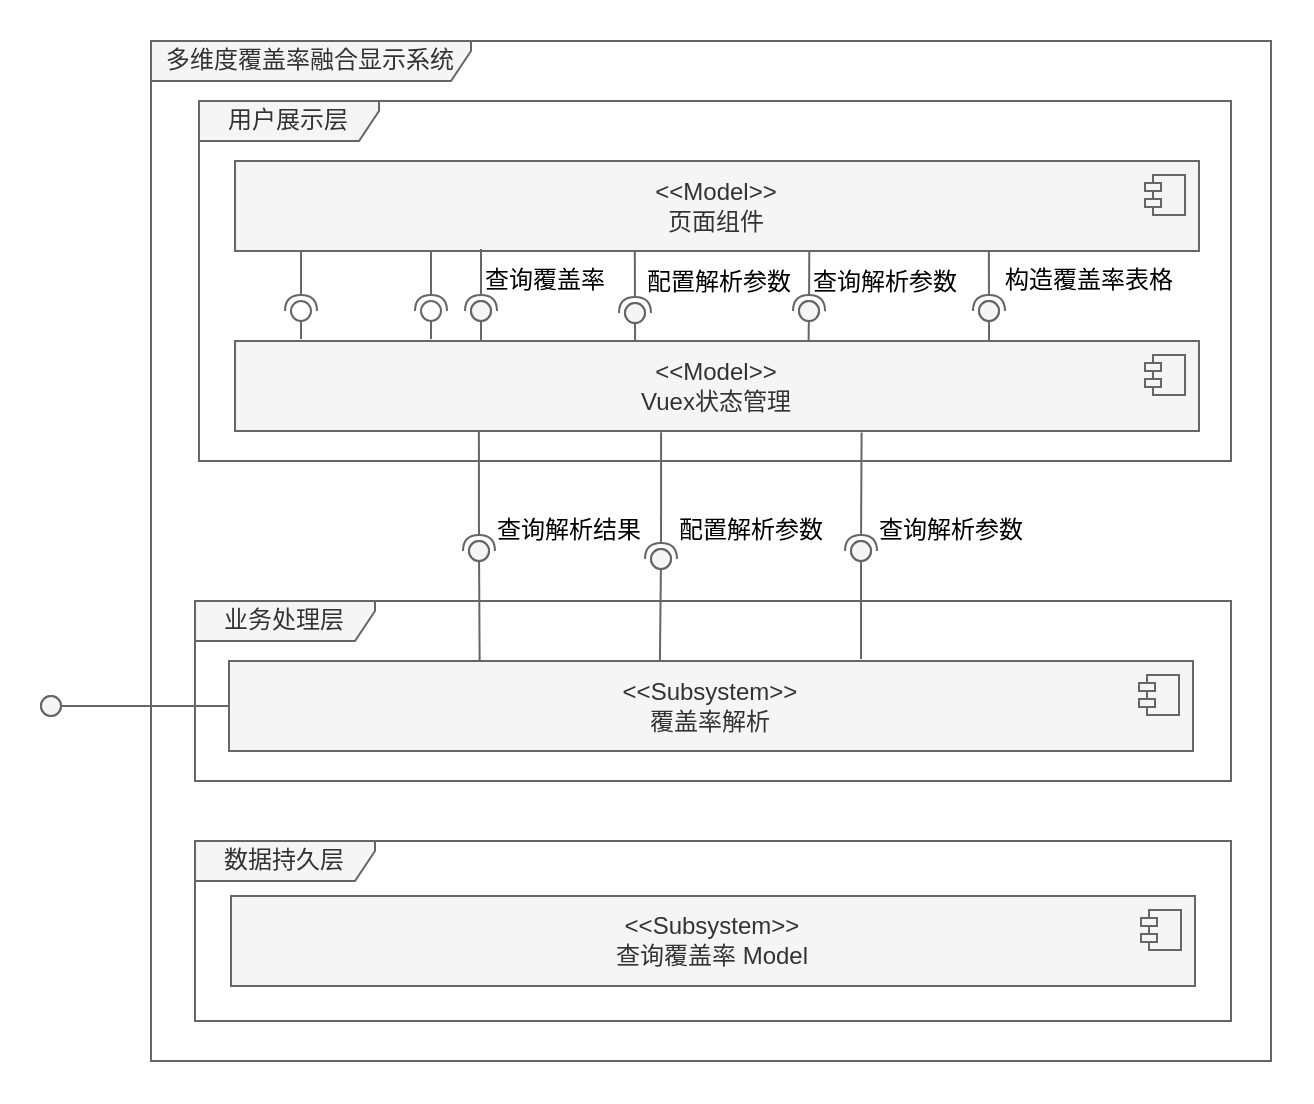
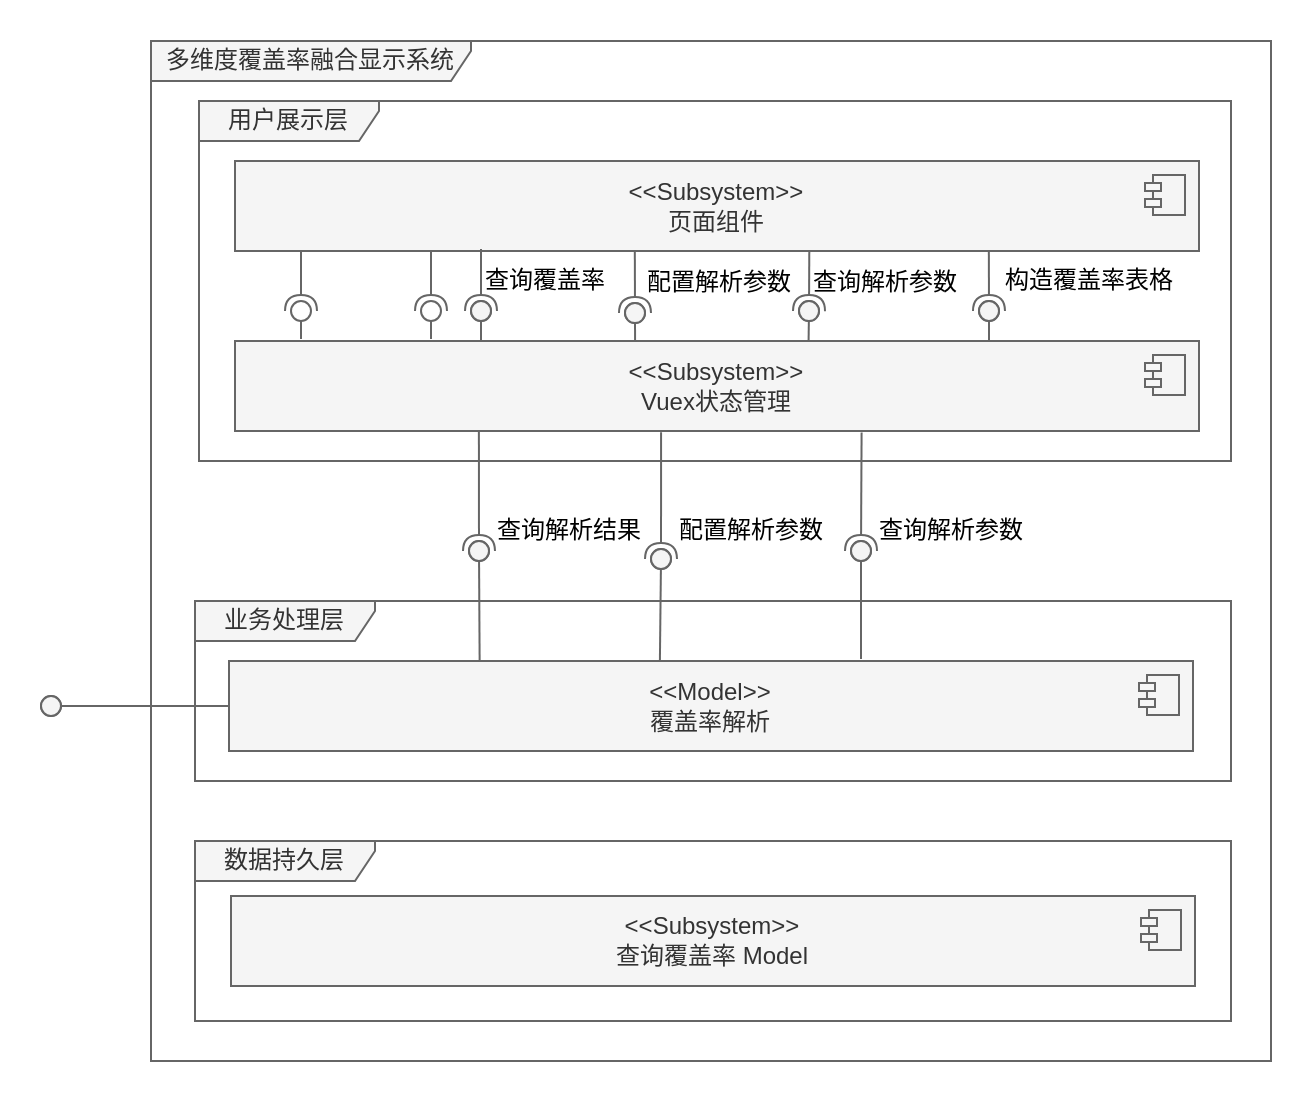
node "<<Model>> 页面组件": label "<<Model>> 页面组件" -> "<<Subsystem>> 页面组件"
node "<<Model>> Vuex状态管理": label "<<Model>> Vuex状态管理" -> "<<Subsystem>> Vuex状态管理"
node "<<Subsystem>> 覆盖率解析": label "<<Subsystem>> 覆盖率解析" -> "<<Model>> 覆盖率解析"
